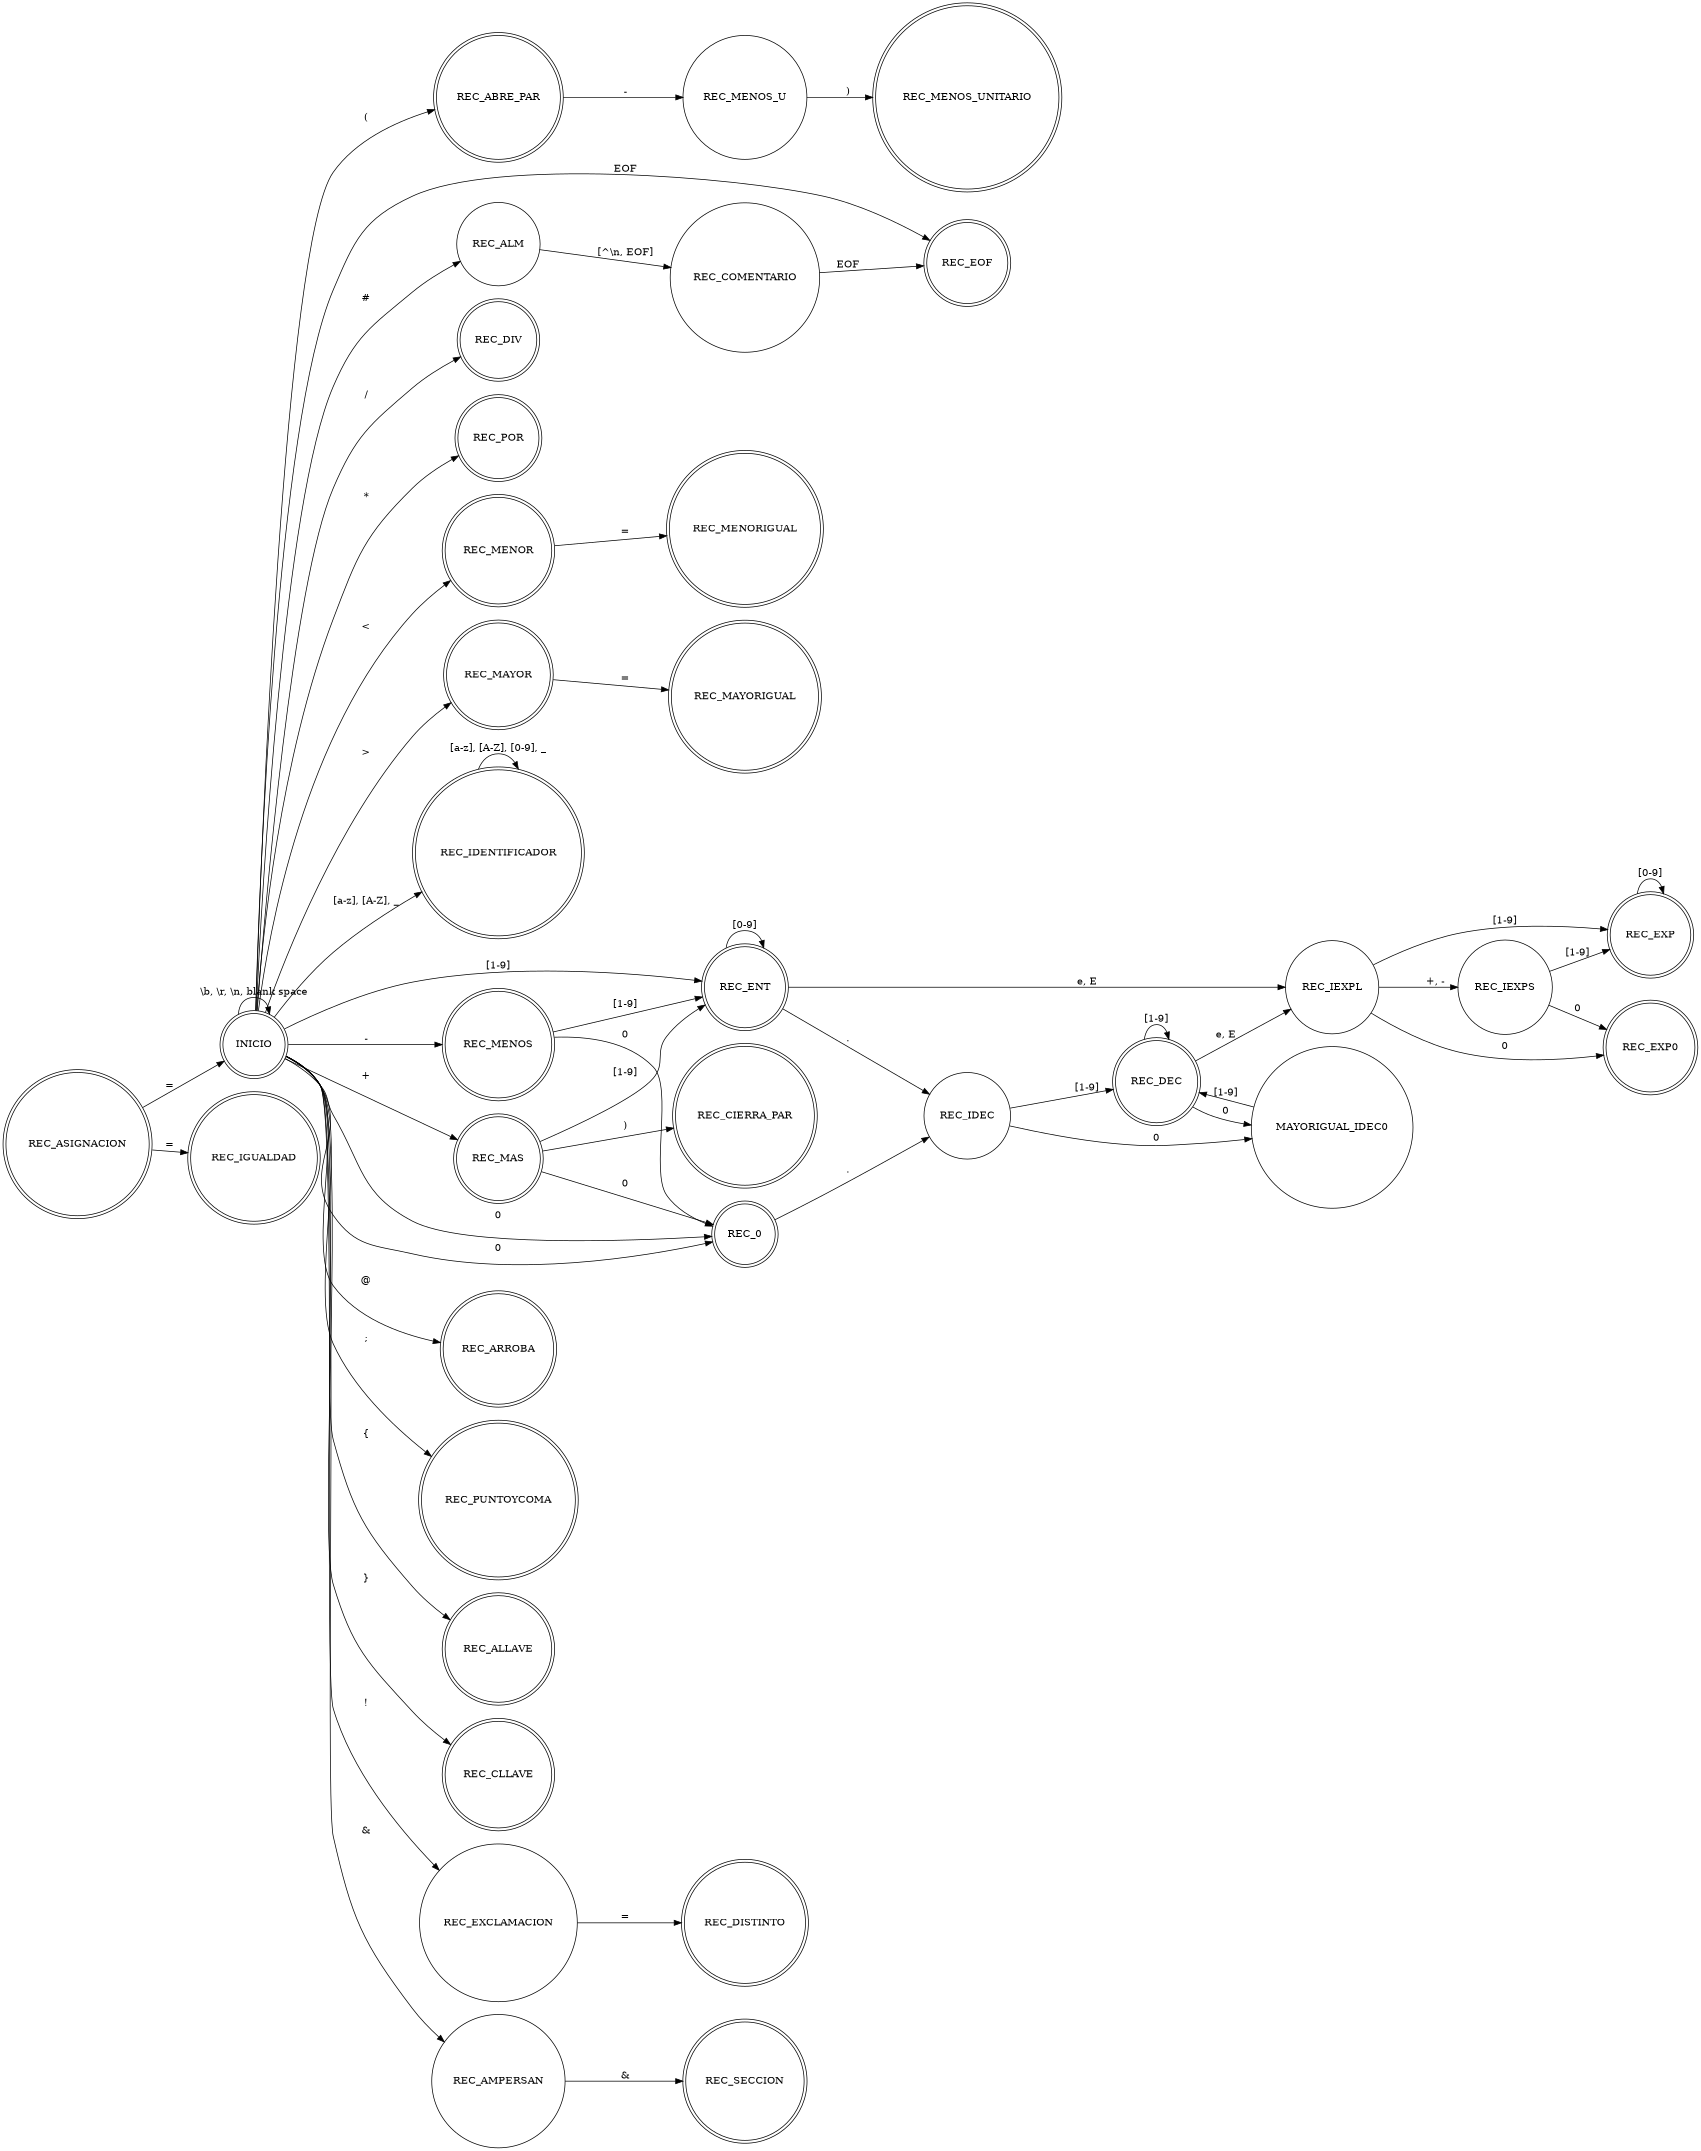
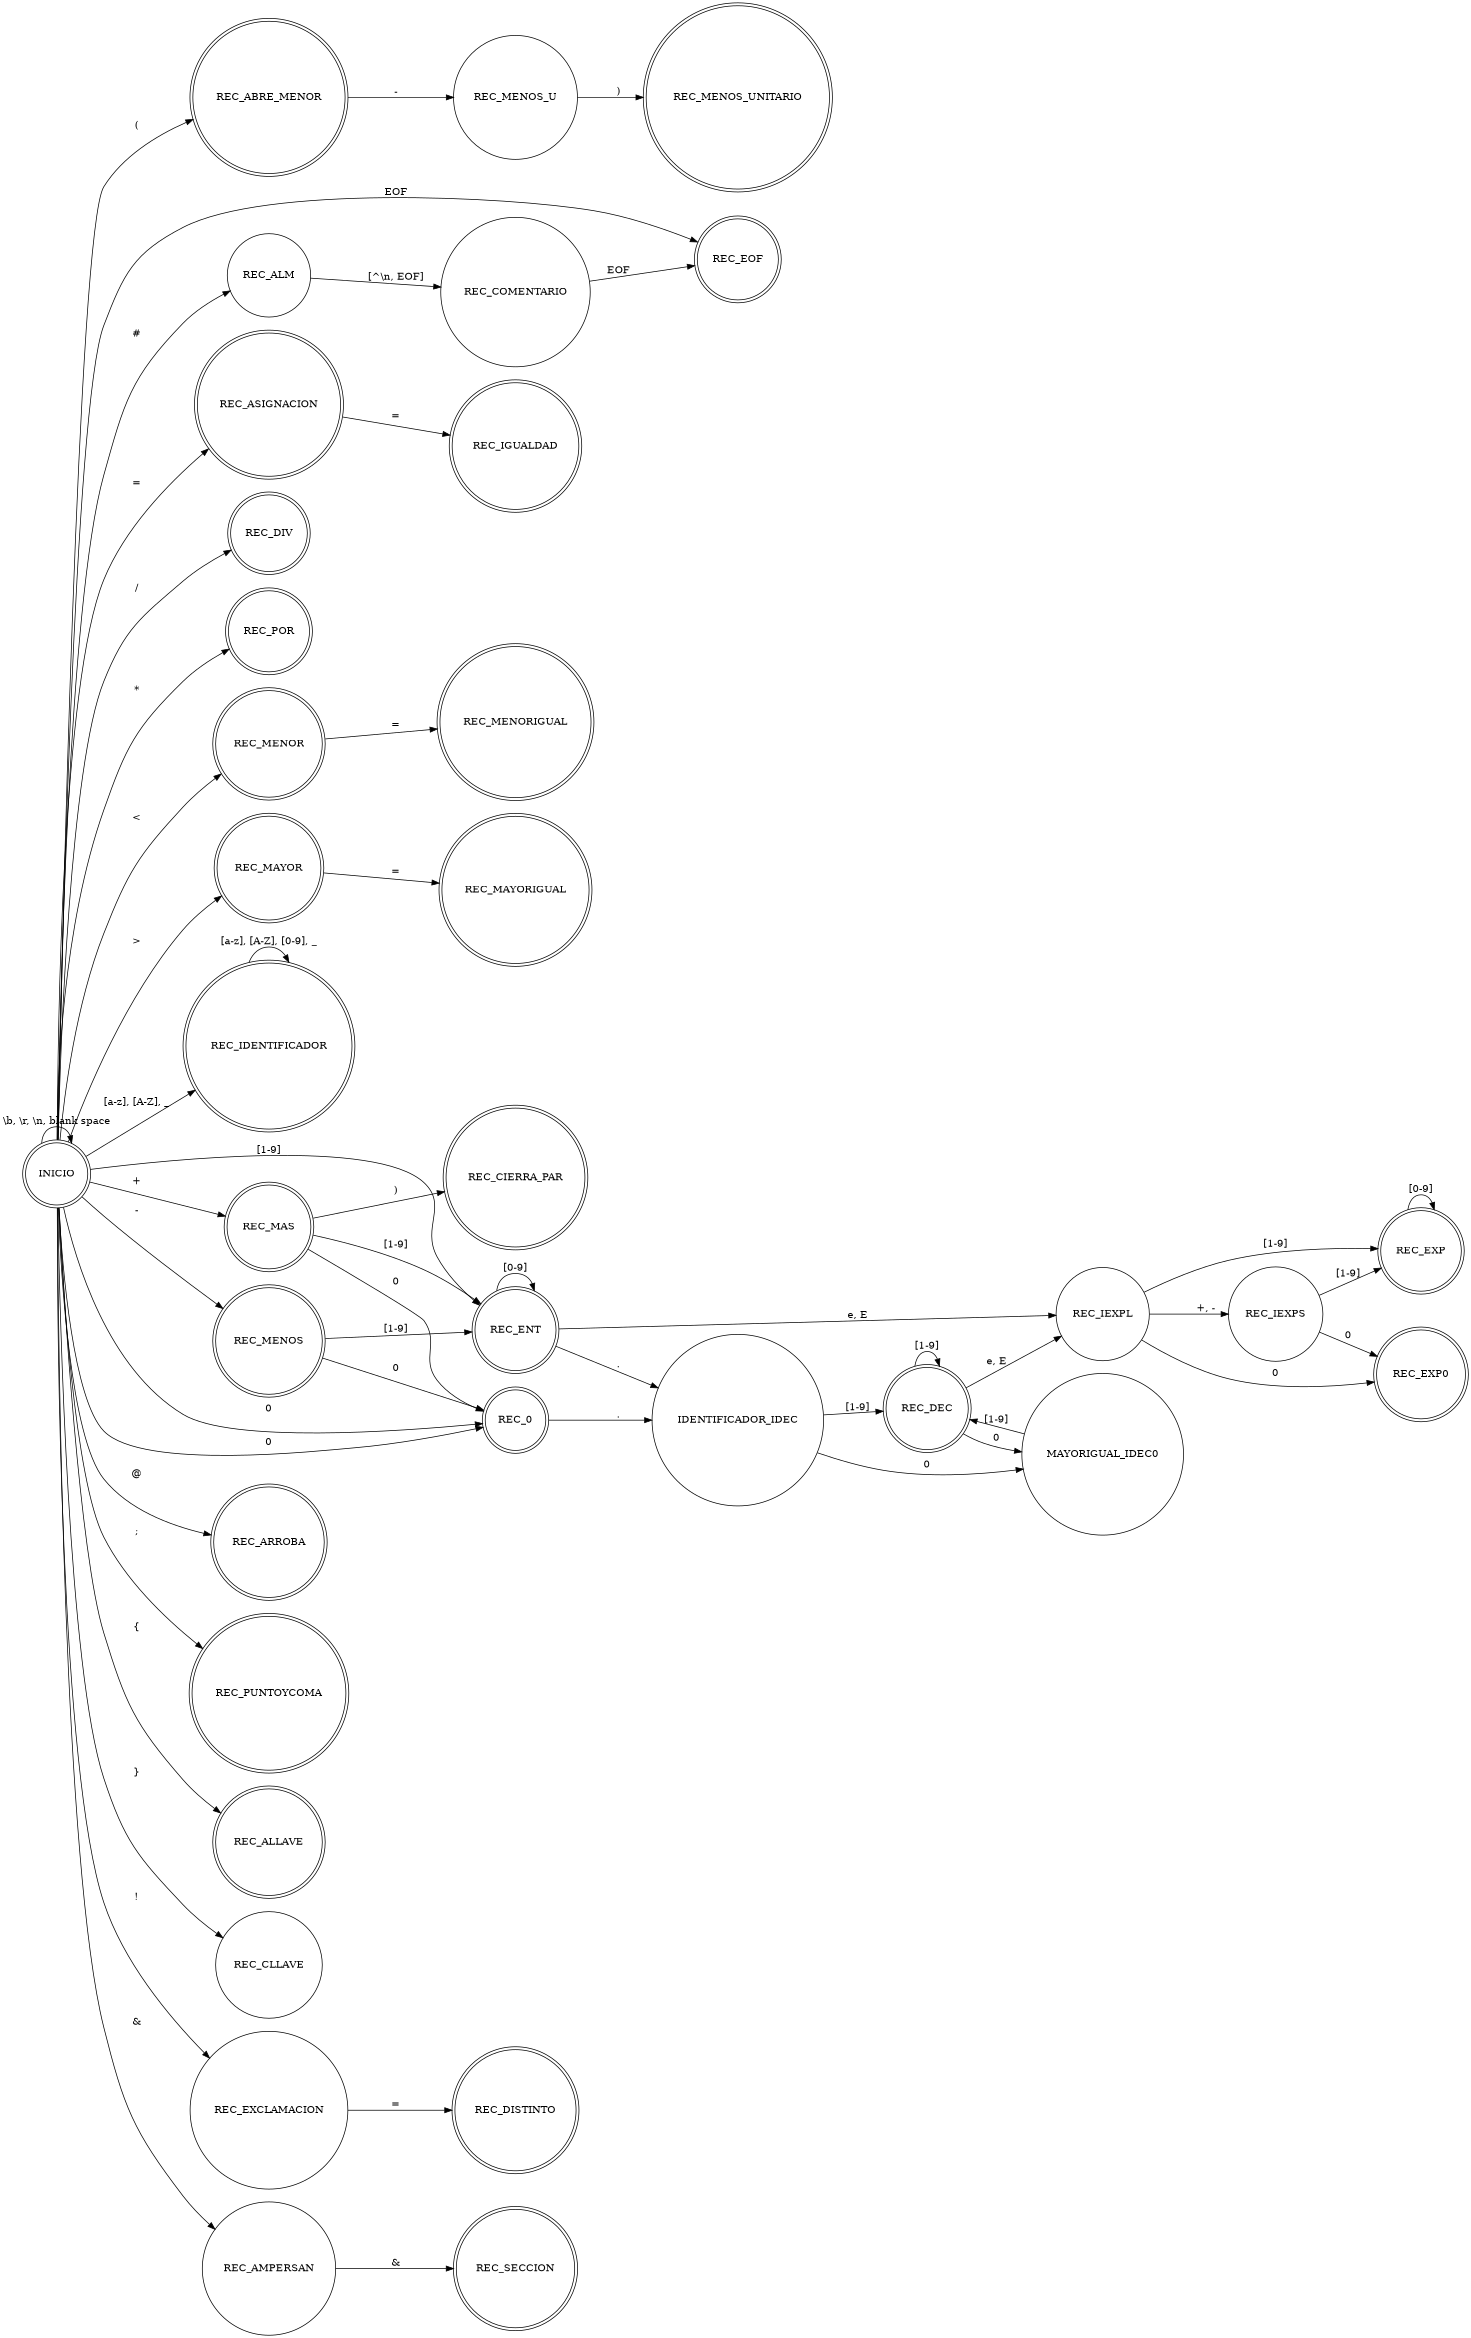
node "REC_ABRE_PAR": label "REC_ABRE_PAR" -> "REC_ABRE_MENOR"
edge "REC_ASIGNACION" -> "INICIO": reversed
node "REC_IDEC": label "REC_IDEC" -> "IDENTIFICADOR_IDEC"
node "REC_CLLAVE": shape doublecircle -> circle
